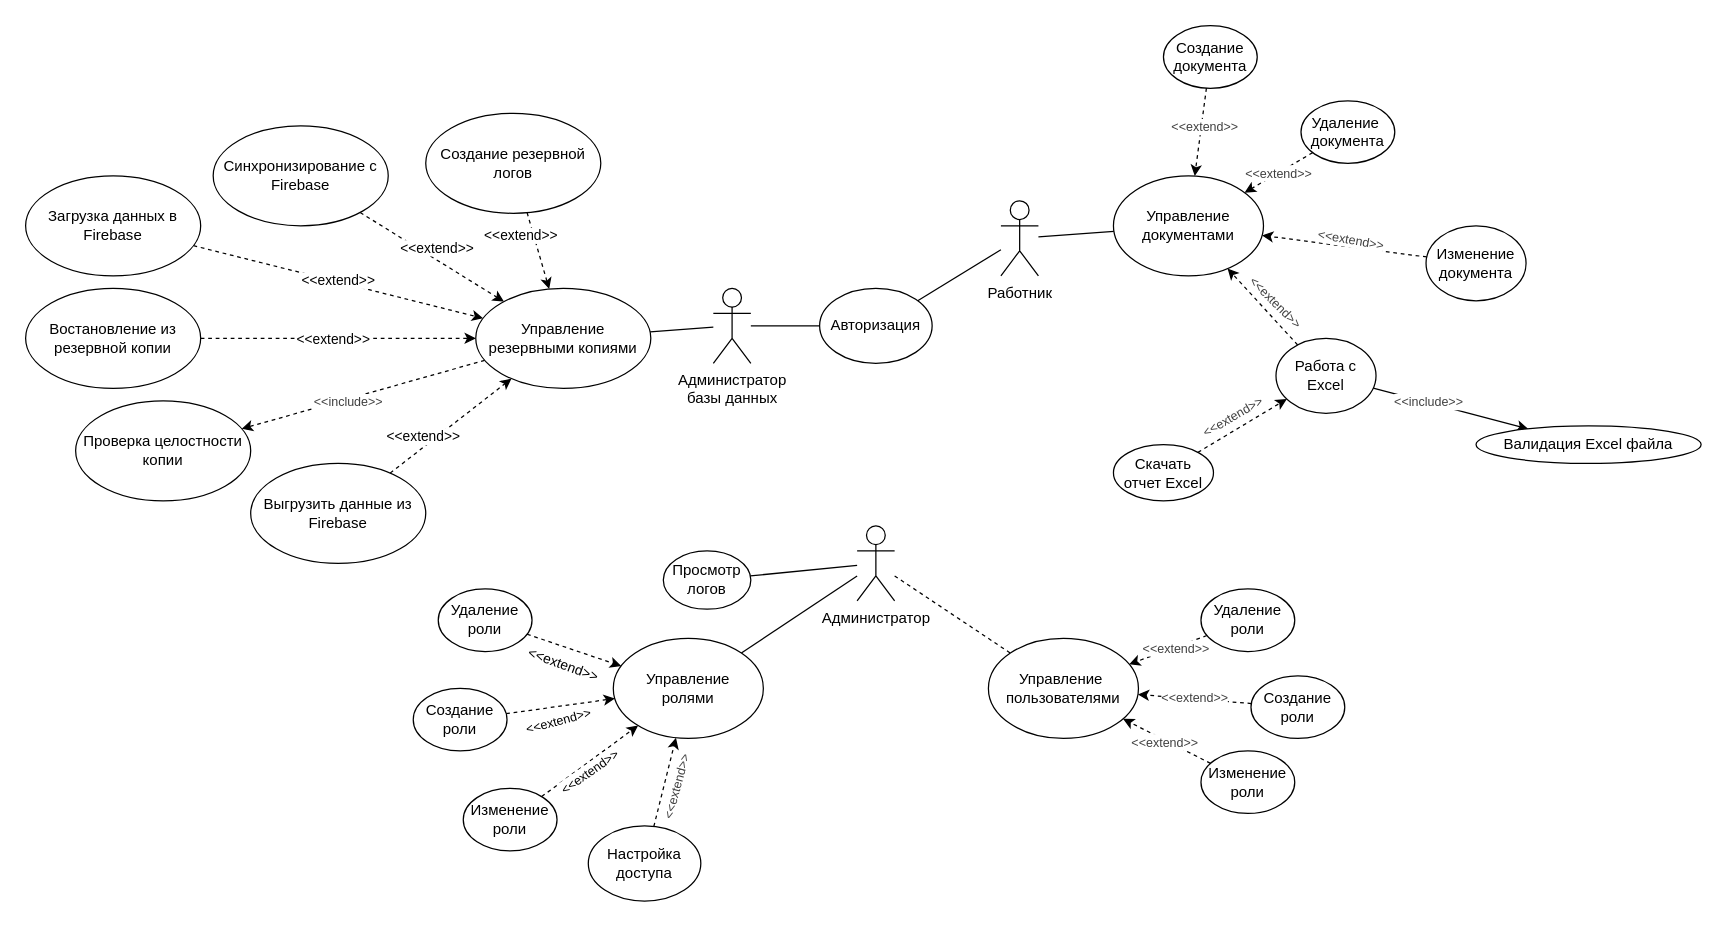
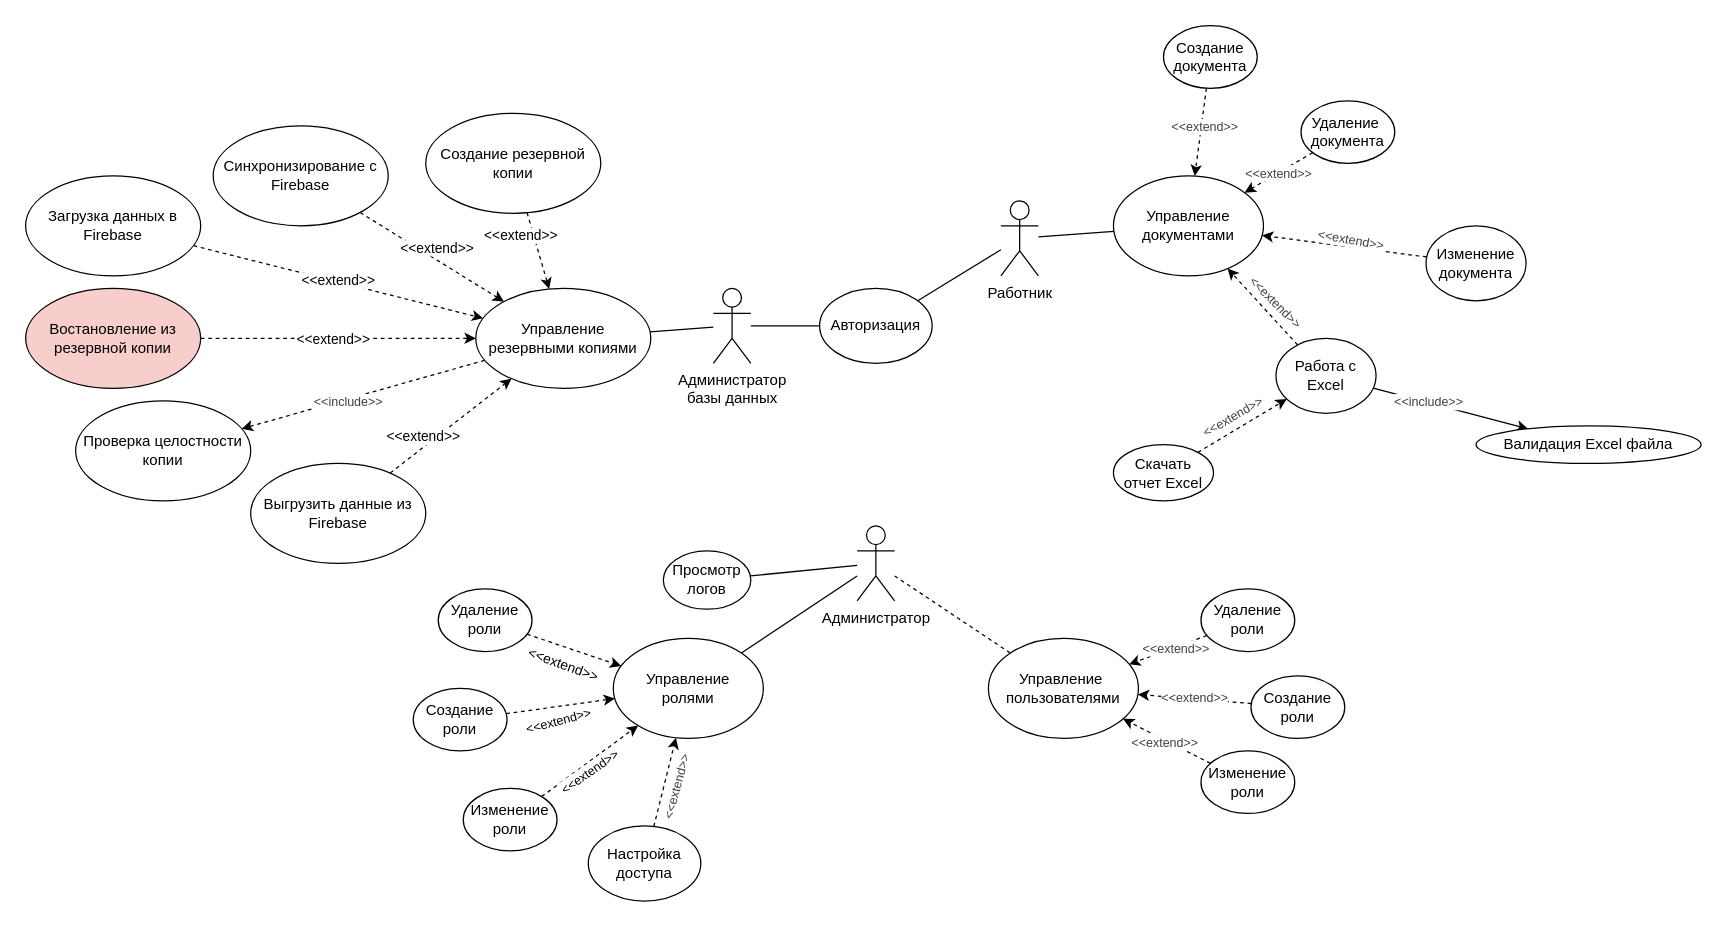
node "Создание резервной логов": label "Создание резервной логов" -> "Создание резервной копии"
node "Востановление из резервной копии": fillcolor #ffffff -> #f8cecc
